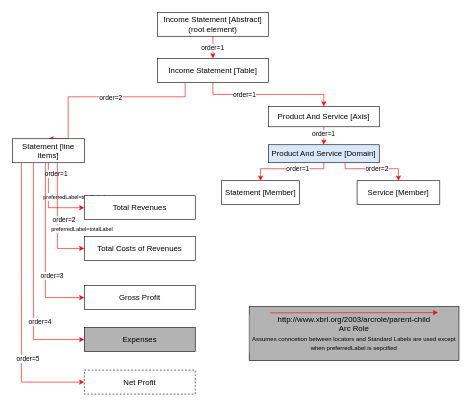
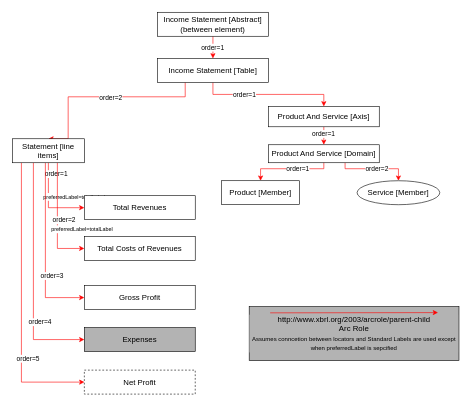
node "Income Statement [Abstract] (root element)": label "Income Statement [Abstract] (root element)" -> "Income Statement [Abstract] (between element)"
node "Product And Service [Domain]": fillcolor #dae8fc -> #ffffff
node "Statement [Member]": label "Statement [Member]" -> "Product [Member]"
node "Service [Member]": shape rectangle -> ellipse
